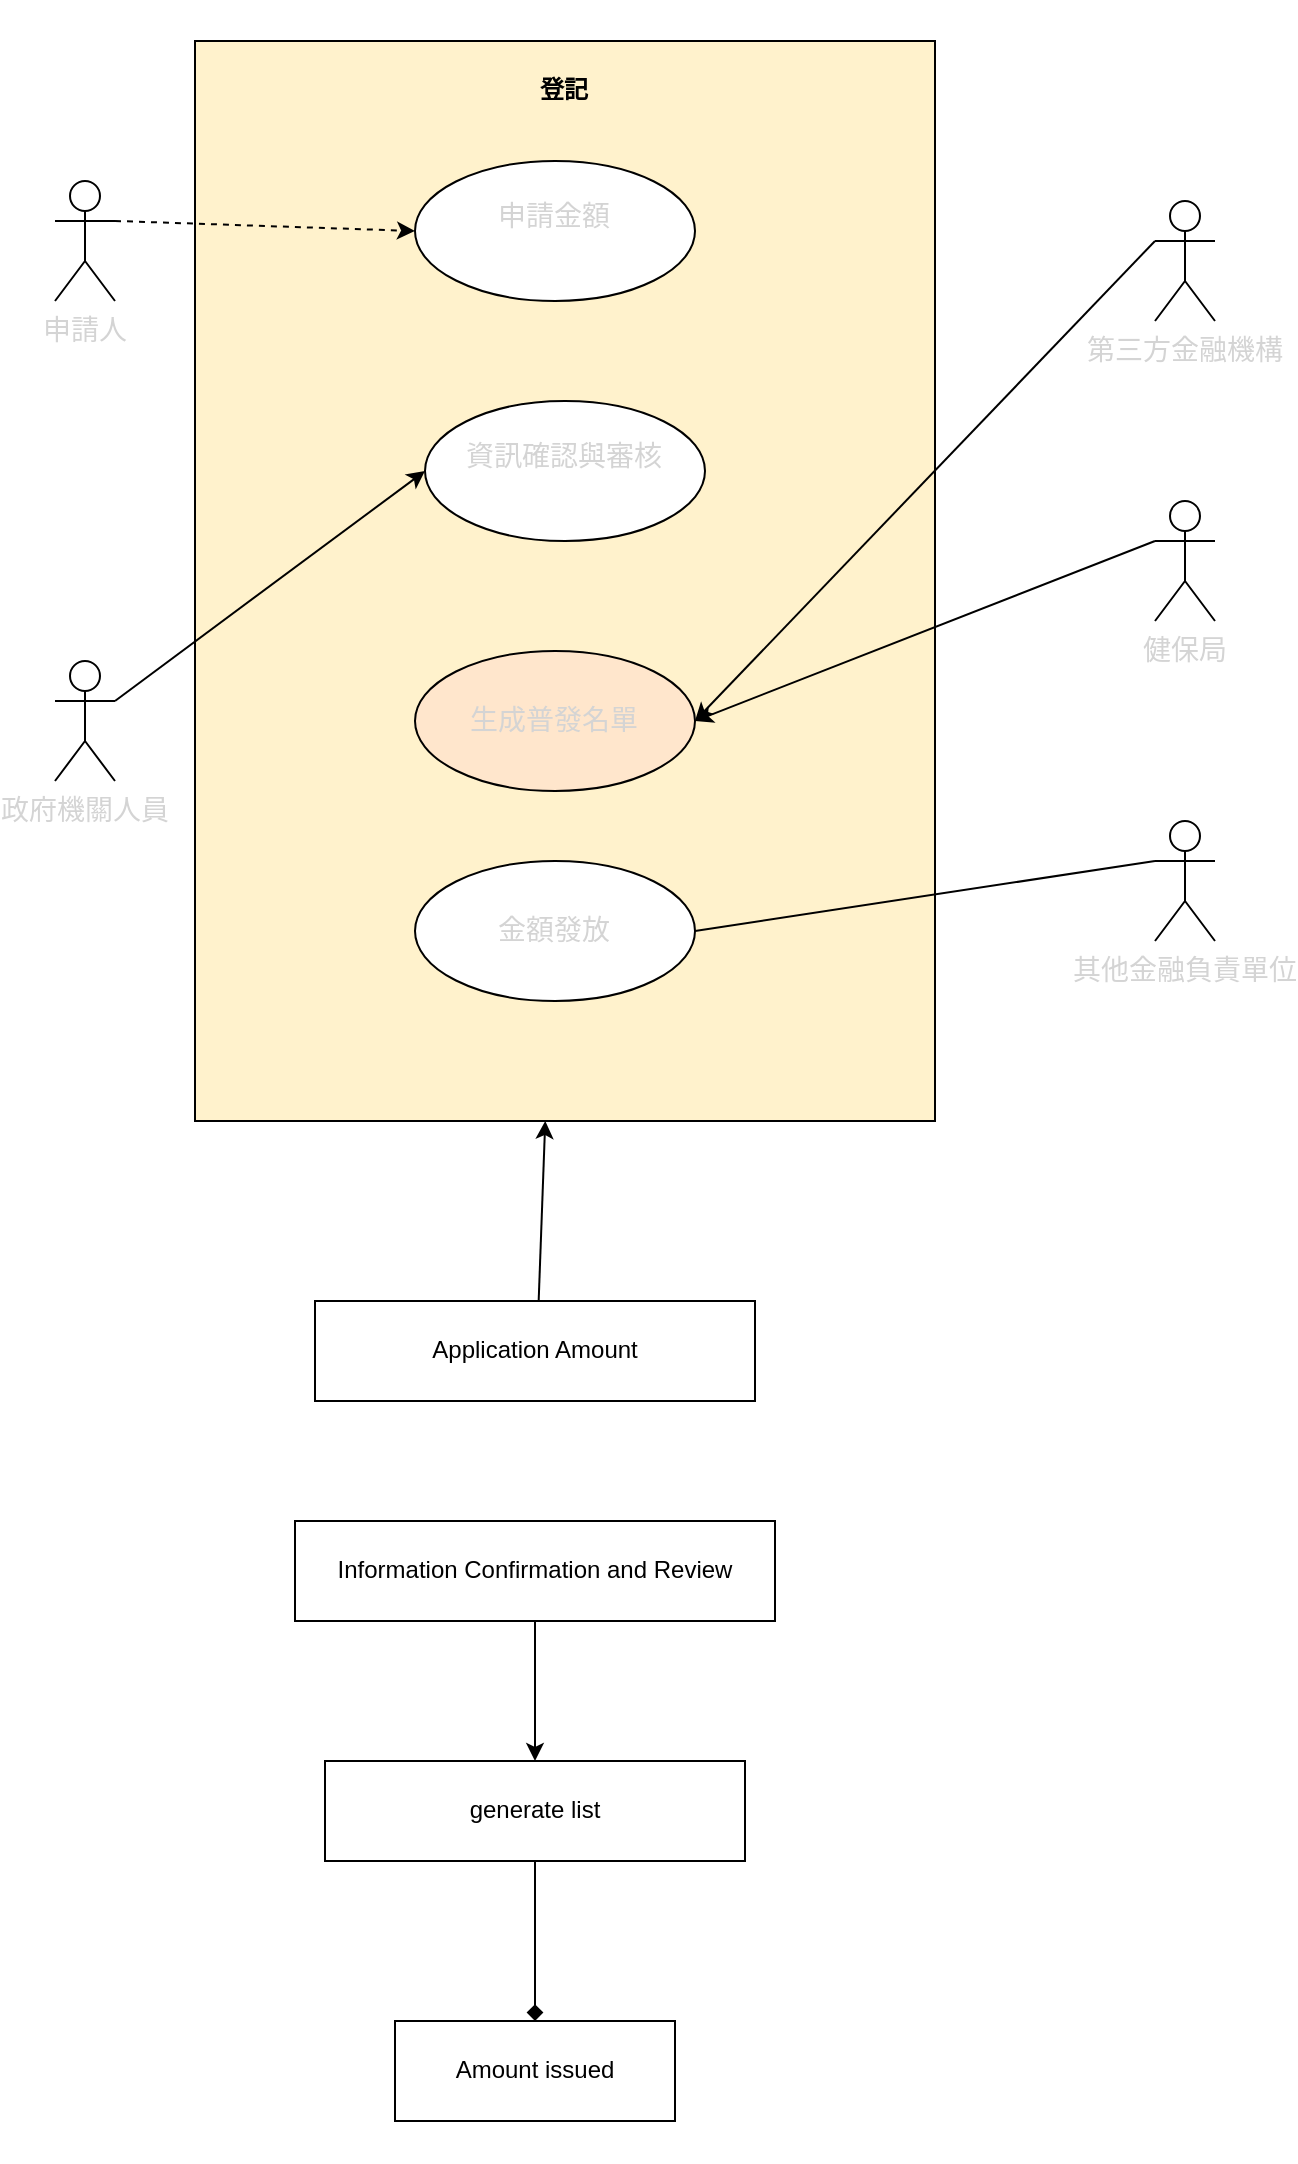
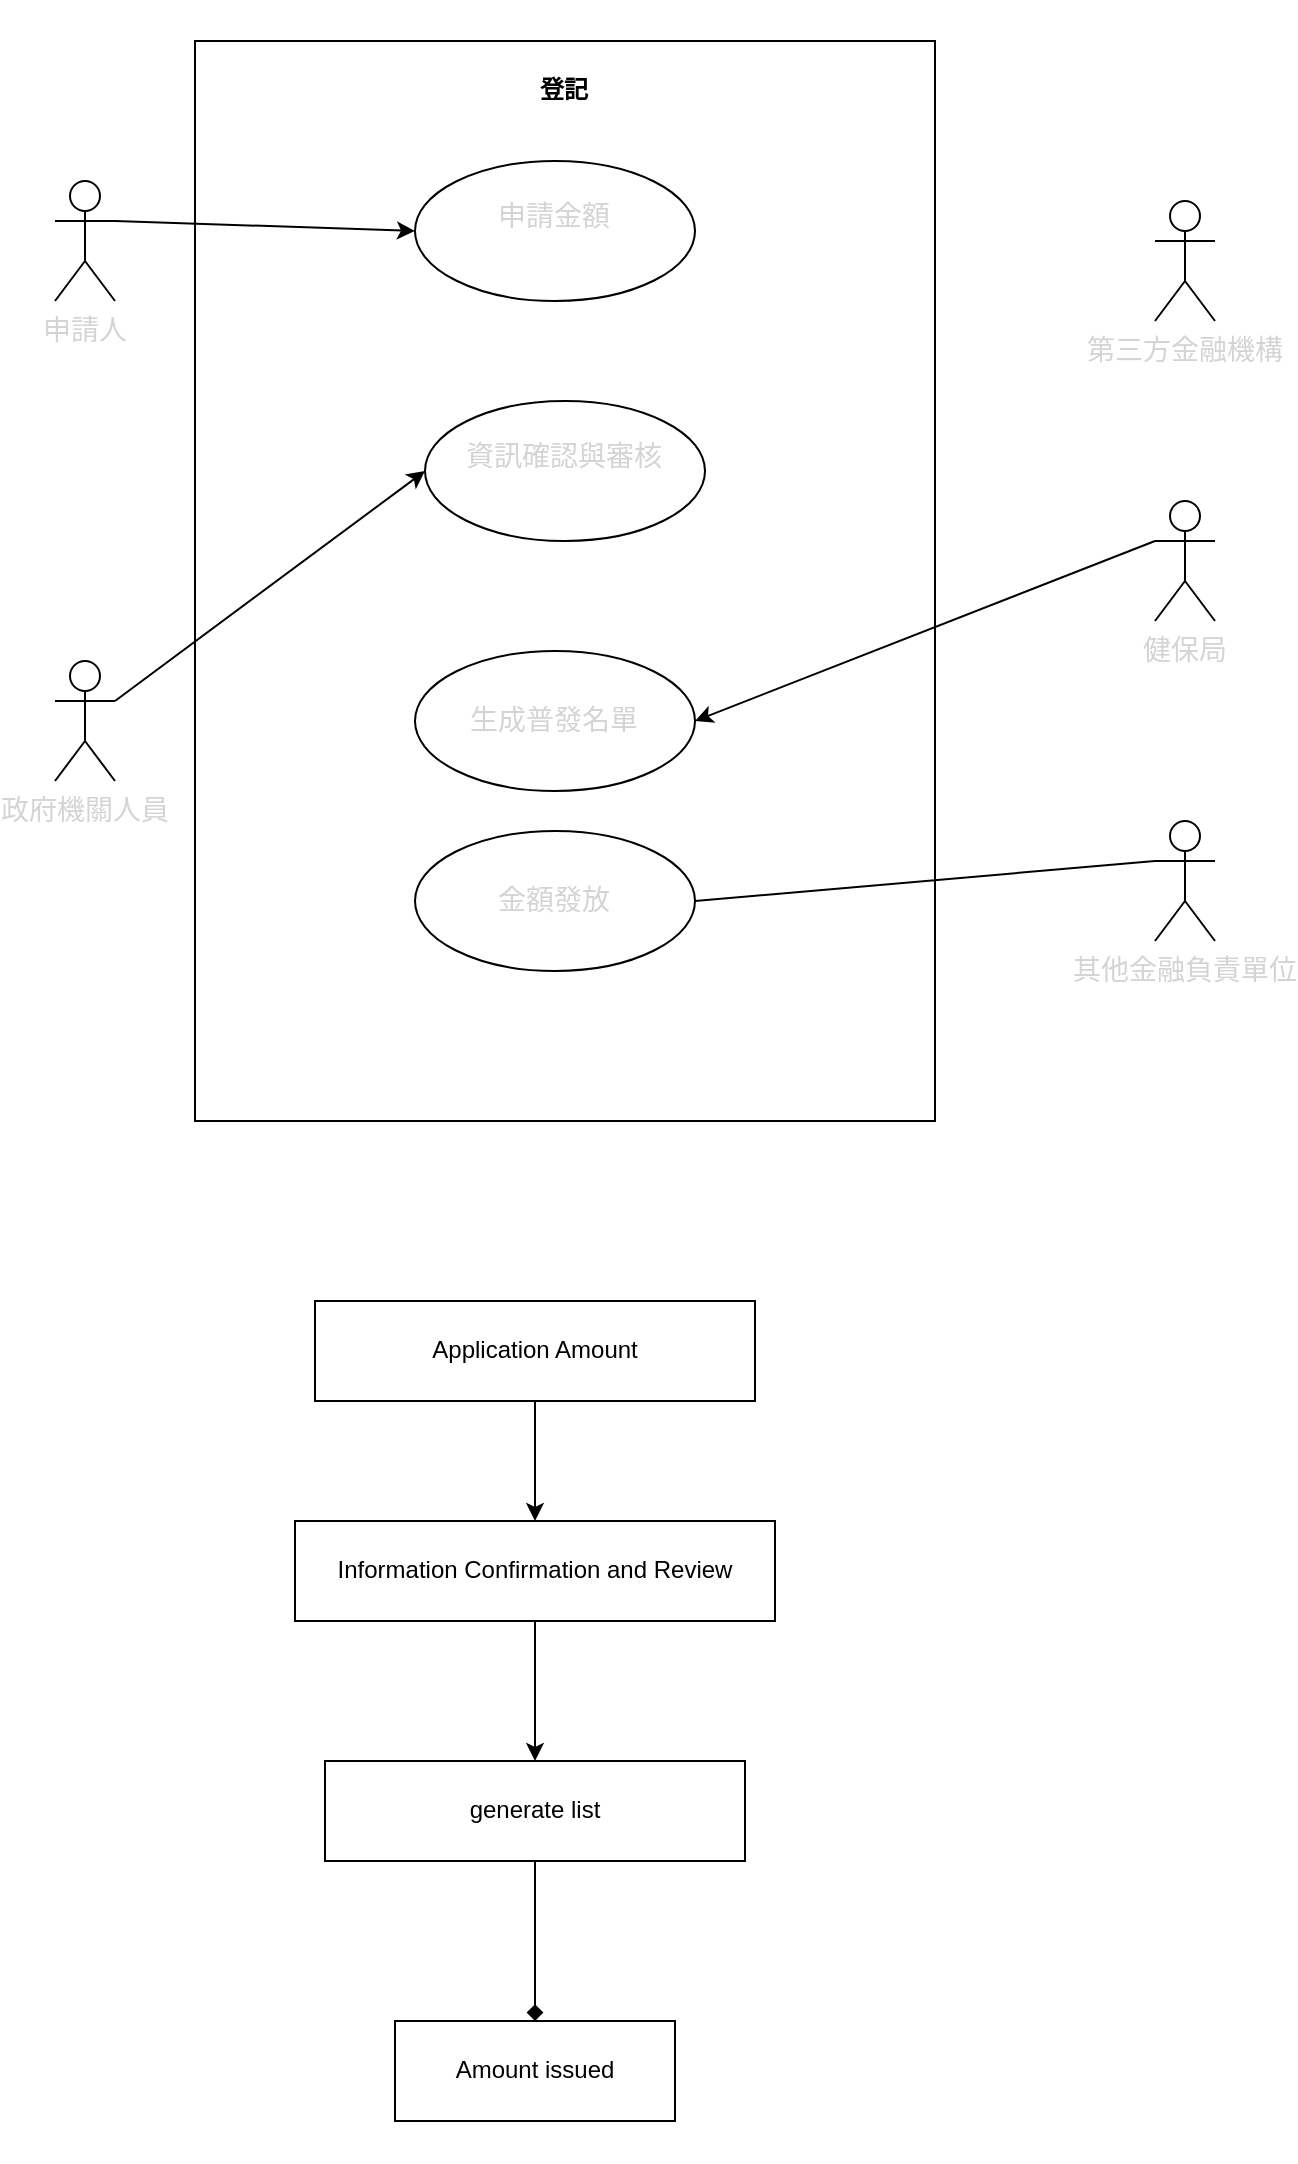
edge "申請人" -> "申請金額": style dashed -> solid
edge "第三方金融機構" -> "生成普發名單": removed
node "登記": fillcolor #fff2cc -> #ffffff
node "生成普發名單": fillcolor #ffe6cc -> #ffffff
node "金額發放": moved (555, 931) -> (555, 901)
edge "Application Amount" -> "登記": now "Application Amount" -> "Information Confirmation and Review"
